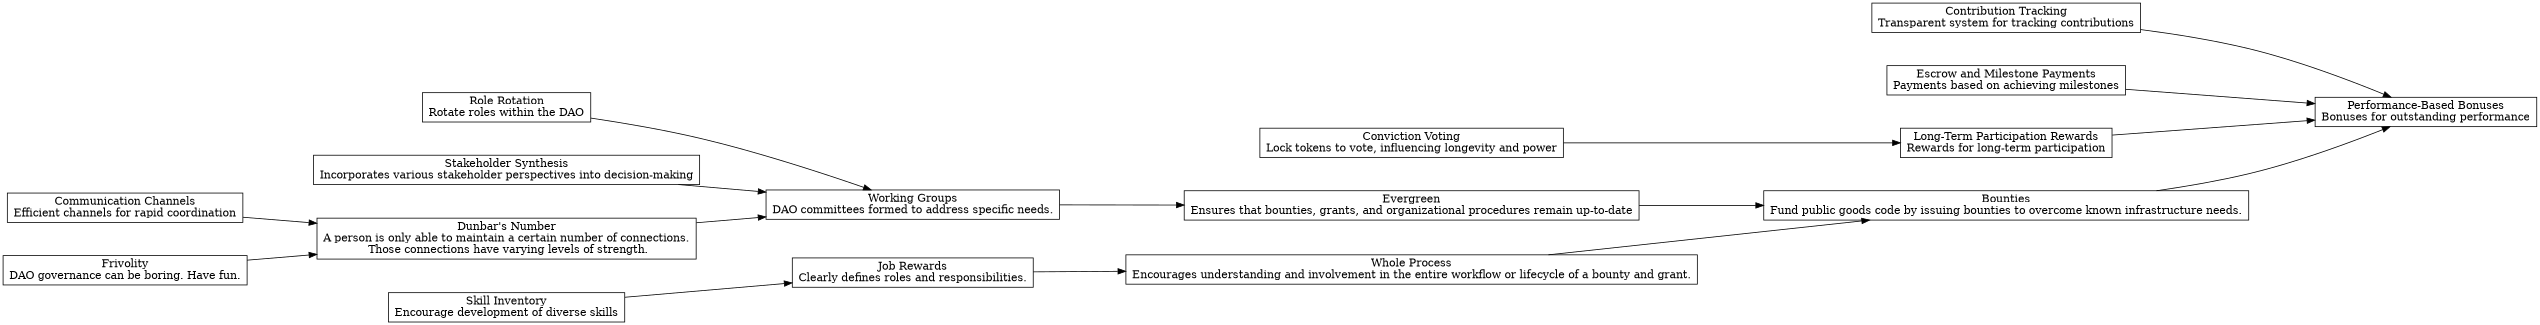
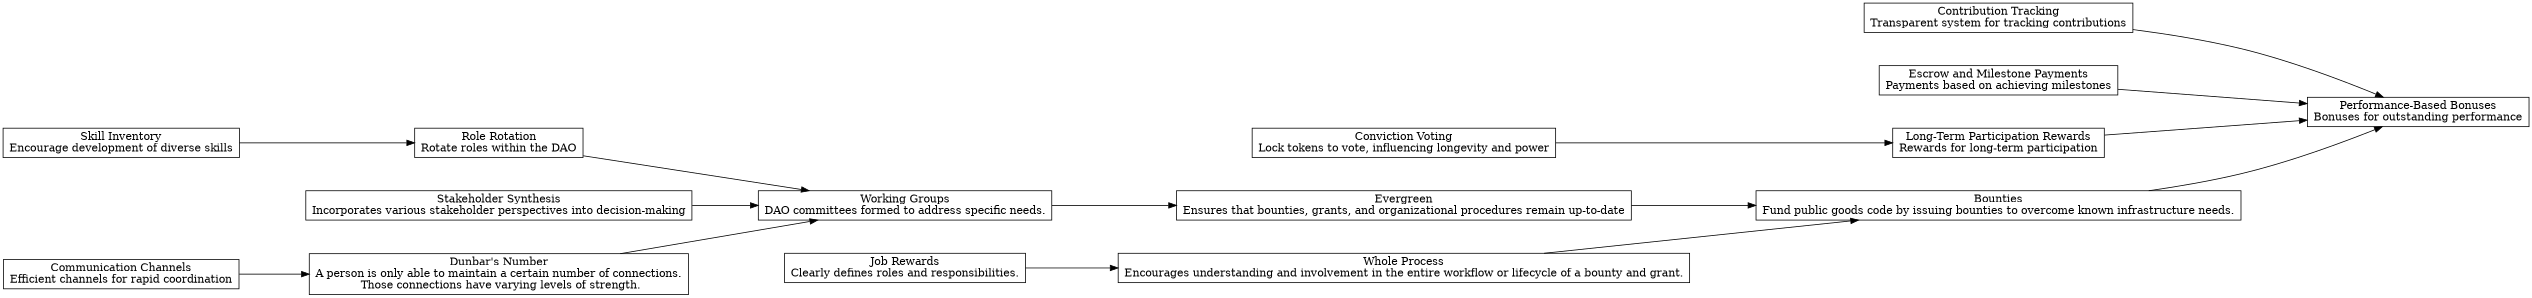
node "Frivolity DAO governance can be boring. Have fun.": removed
edge "Skill Inventory Encourage development of diverse skills" -> "Job Rewards Clearly defines roles and responsibilities.": now "Skill Inventory Encourage development of diverse skills" -> "Role Rotation Rotate roles within the DAO"
